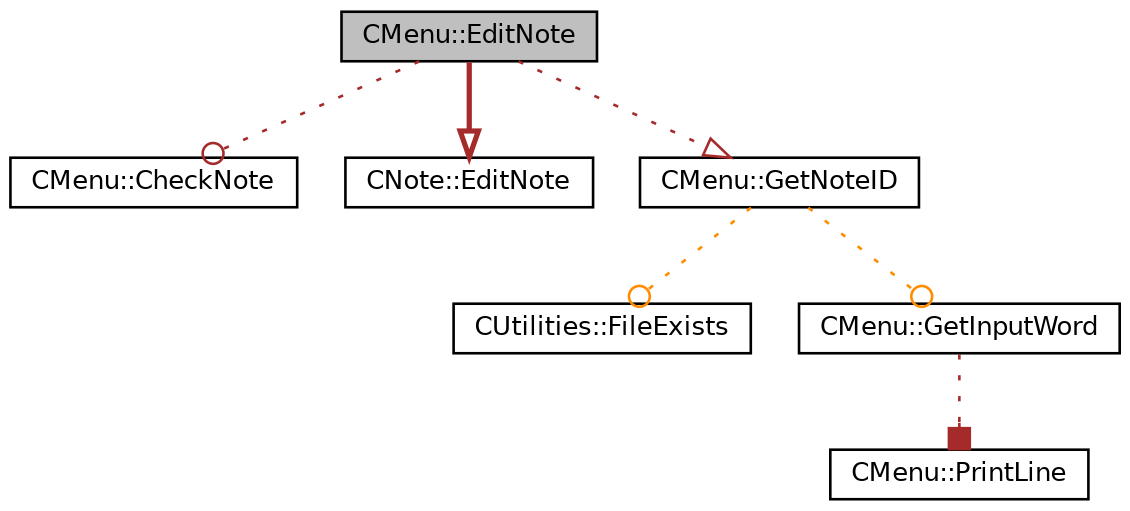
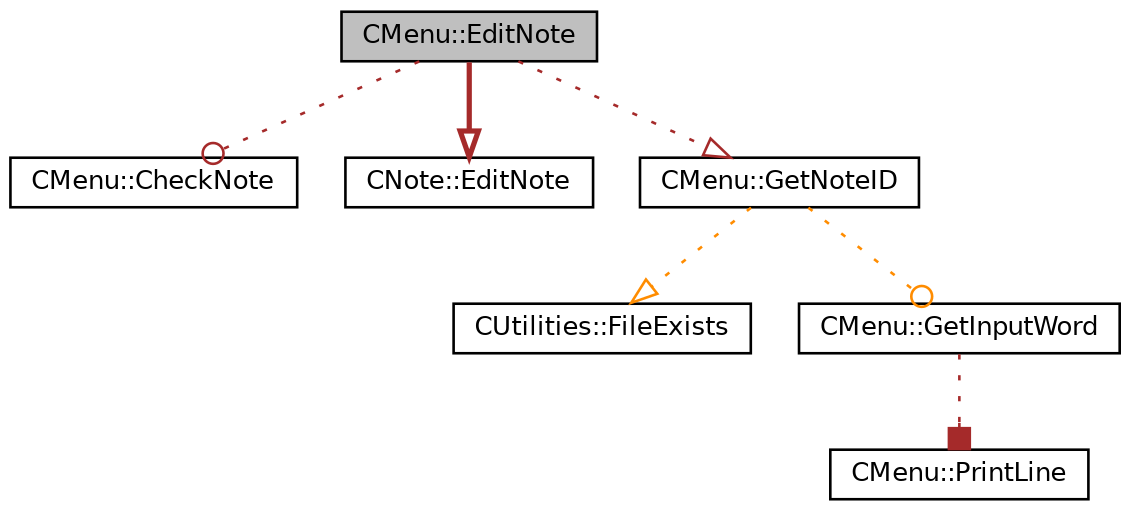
edge "CMenu::GetNoteID" -> "CUtilities::FileExists": arrowhead odot -> onormal
